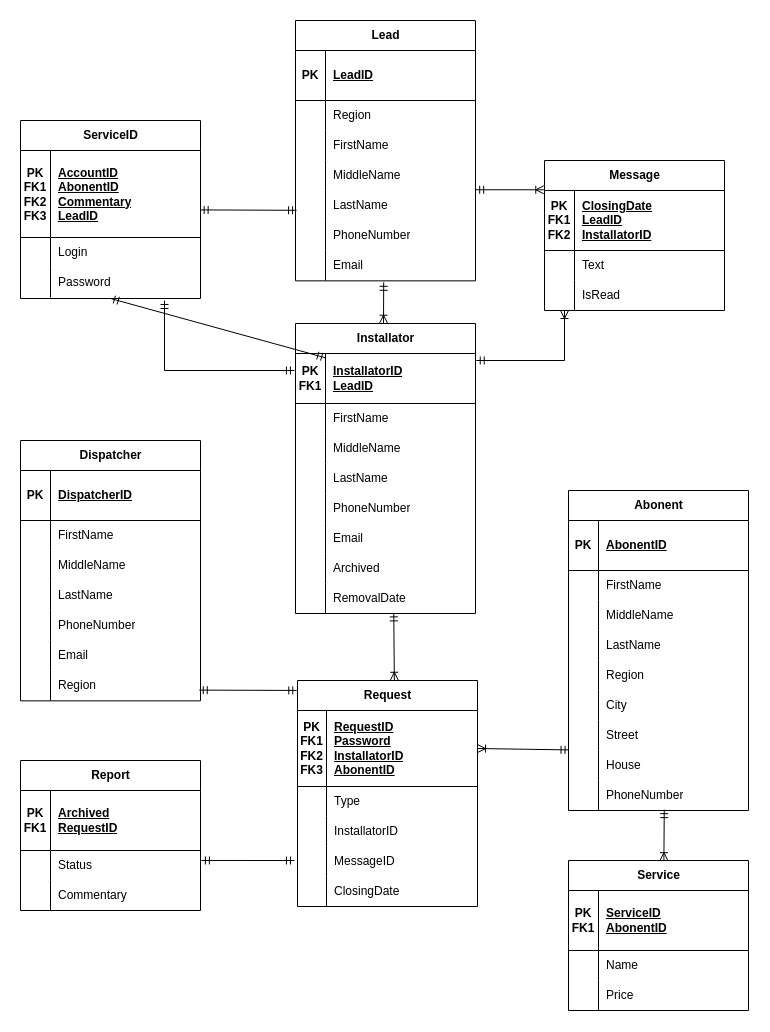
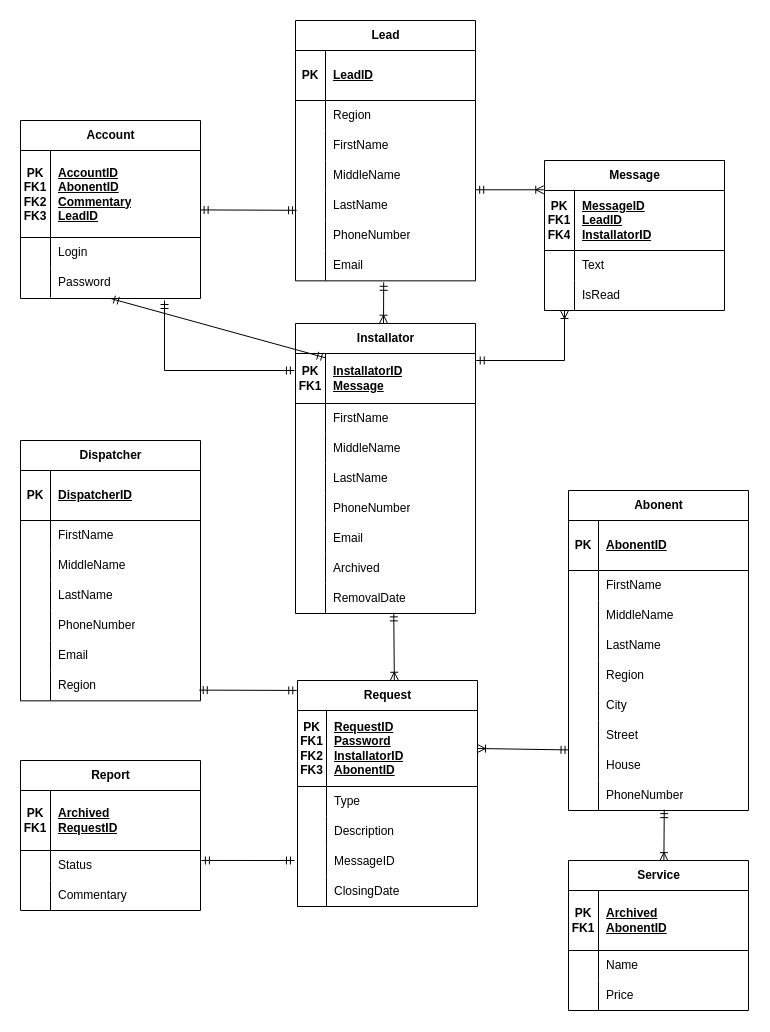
node "ServiceID": label "ServiceID" -> "Account"
node "PK FK1 FK2": label "PK FK1 FK2" -> "PK FK1 FK4"
node "ClosingDate LeadID InstallatorID": label "ClosingDate LeadID InstallatorID" -> "MessageID LeadID InstallatorID"
node "InstallatorID LeadID": label "InstallatorID LeadID" -> "InstallatorID Message"
node "InstallatorID": label "InstallatorID" -> "Description"
node "ServiceID AbonentID": label "ServiceID AbonentID" -> "Archived AbonentID"
